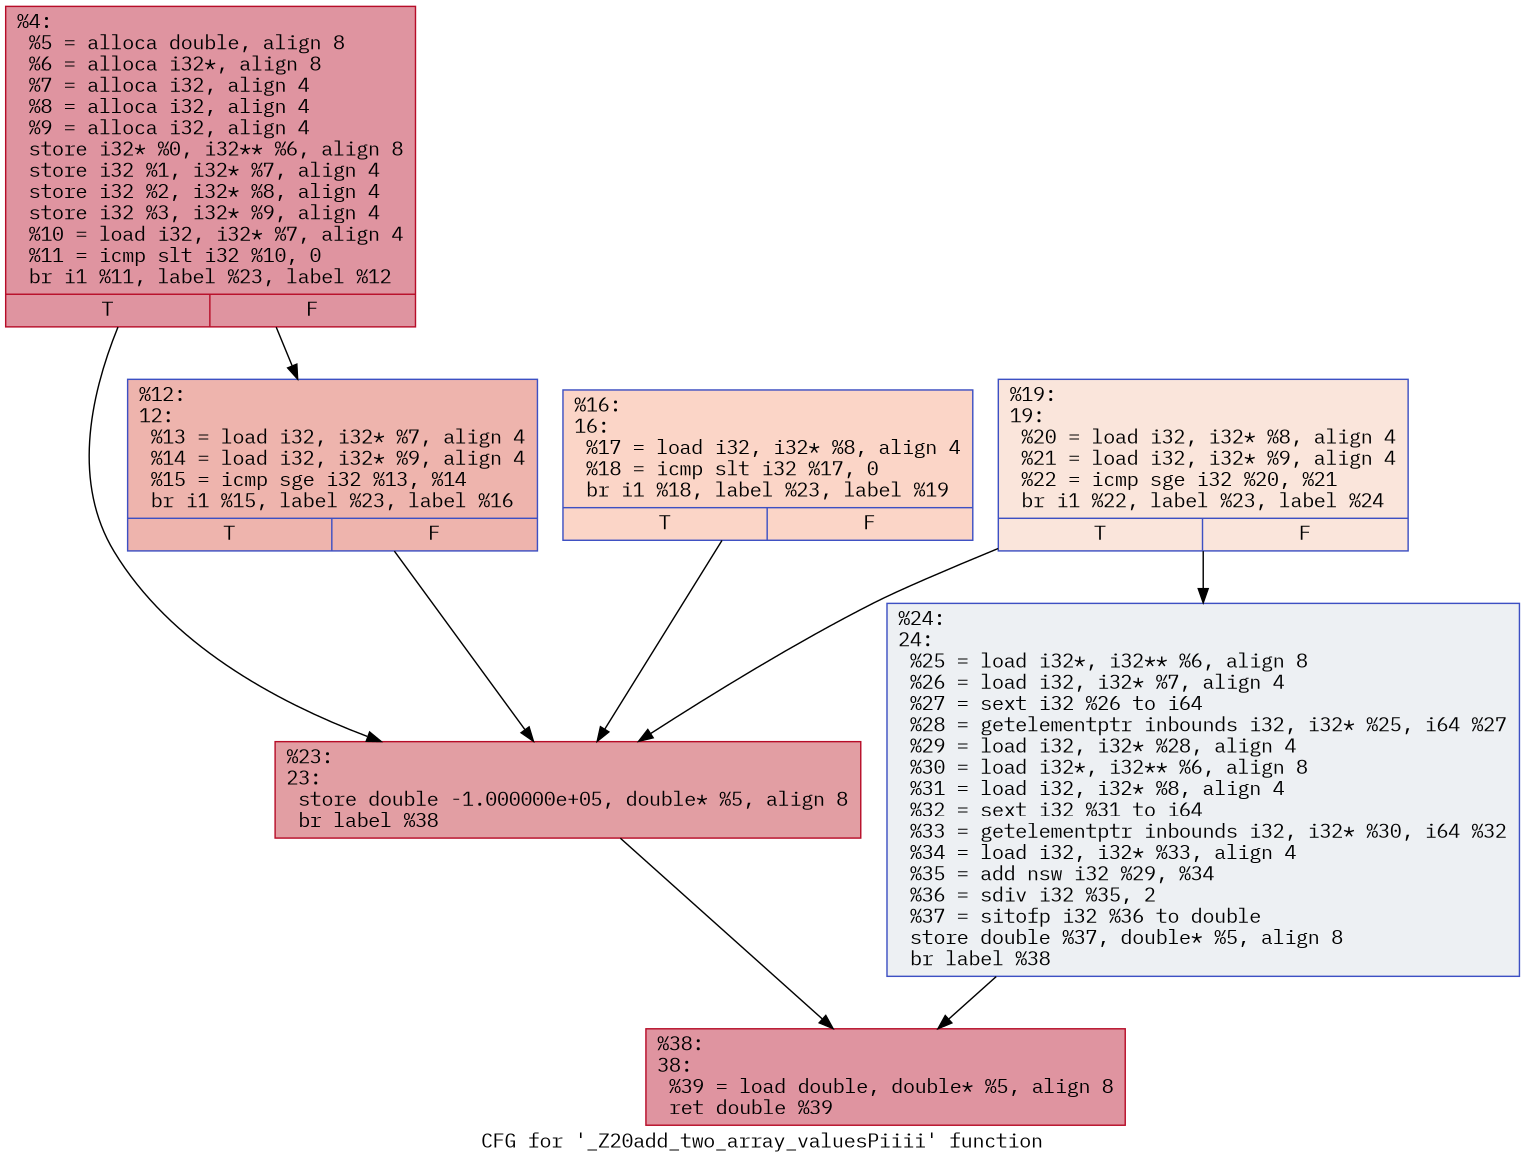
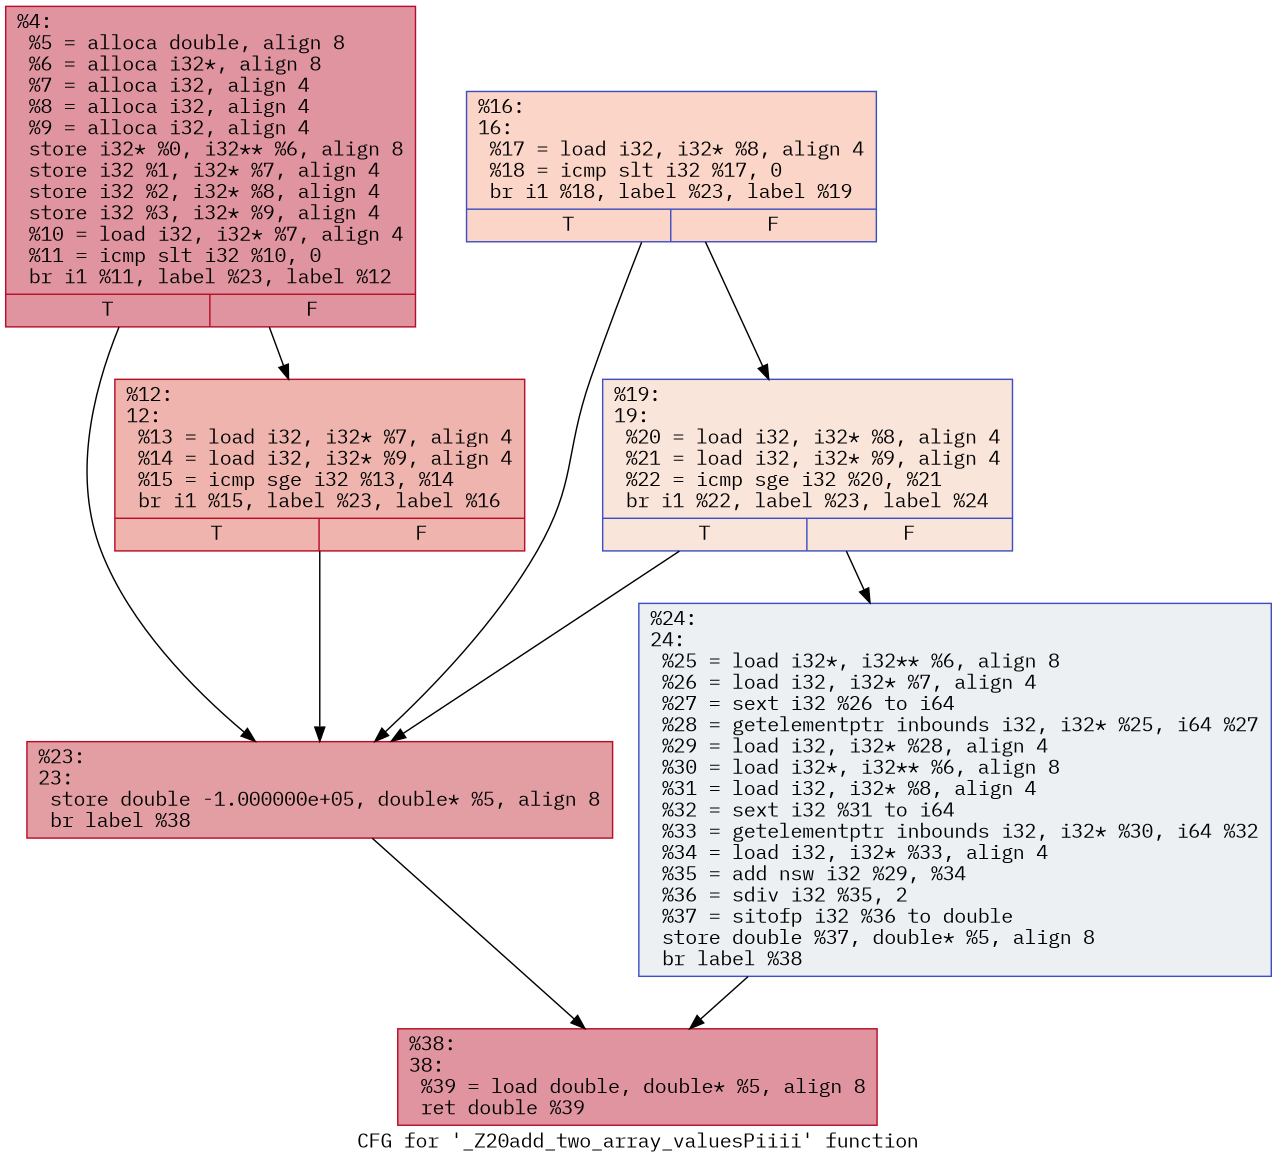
edge "%16:" -> "%19:": added
node "%12:": color #3d50c3ff -> #b70d28ff
